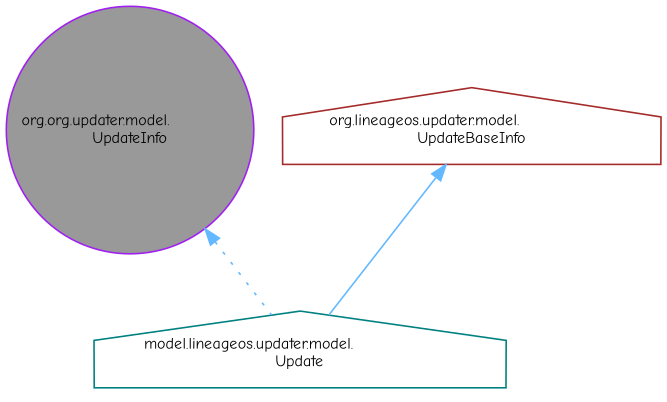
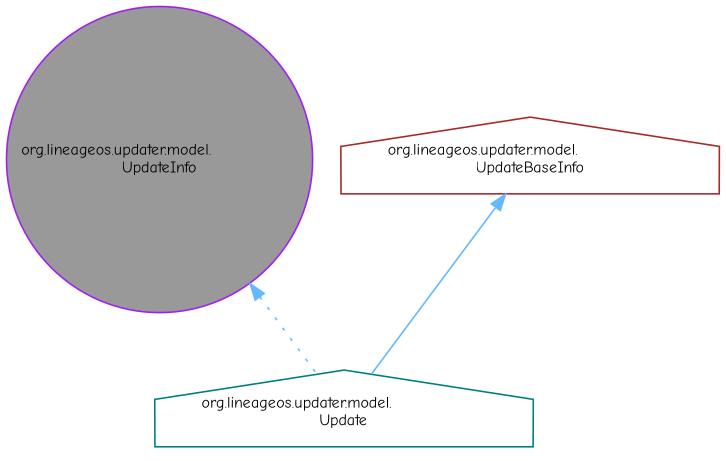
node "org.org.updater.model. UpdateInfo": label "org.org.updater.model. UpdateInfo" -> "org.lineageos.updater.model. UpdateInfo"
node "model.lineageos.updater.model. Update": label "model.lineageos.updater.model. Update" -> "org.lineageos.updater.model. Update"
